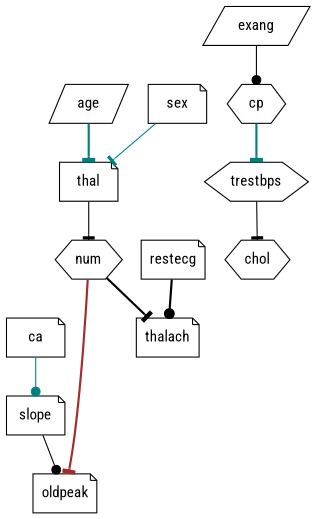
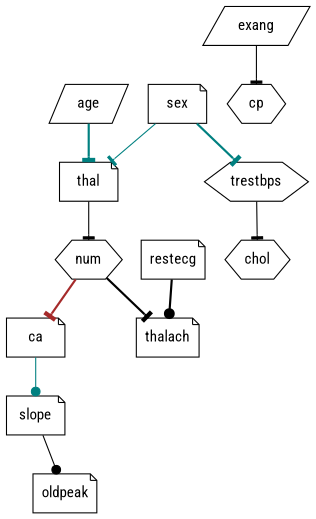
edge "exang" -> "cp": arrowhead dot -> tee
edge "cp" -> "trestbps": now "sex" -> "trestbps"
edge "num" -> "oldpeak": now "num" -> "ca"
